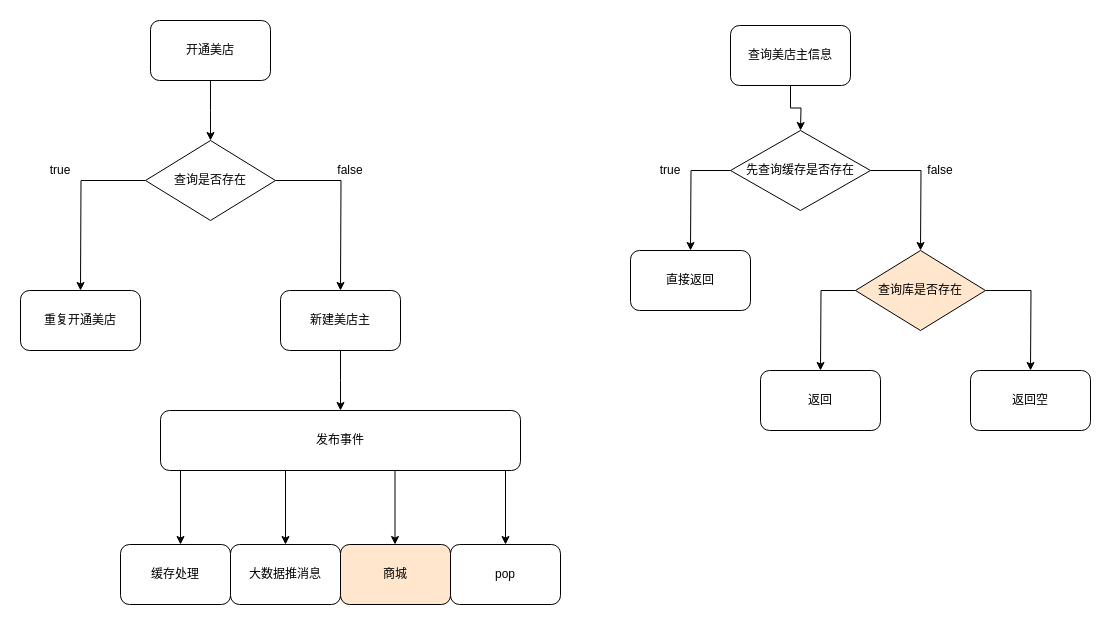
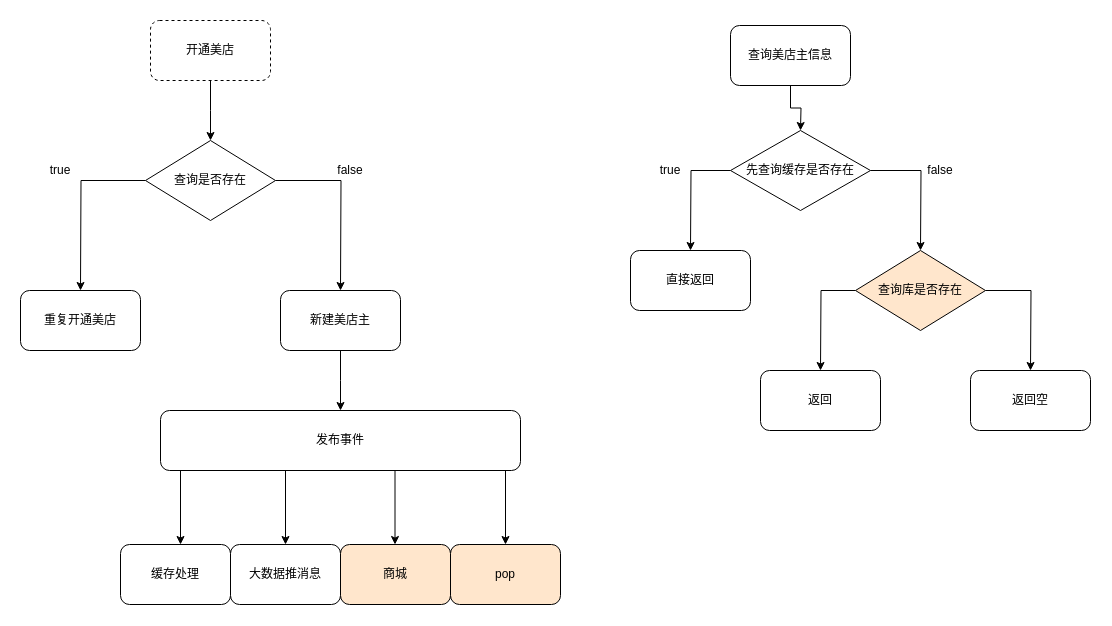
node "开通美店": style solid -> dashed
node "pop": fillcolor #ffffff -> #ffe6cc
